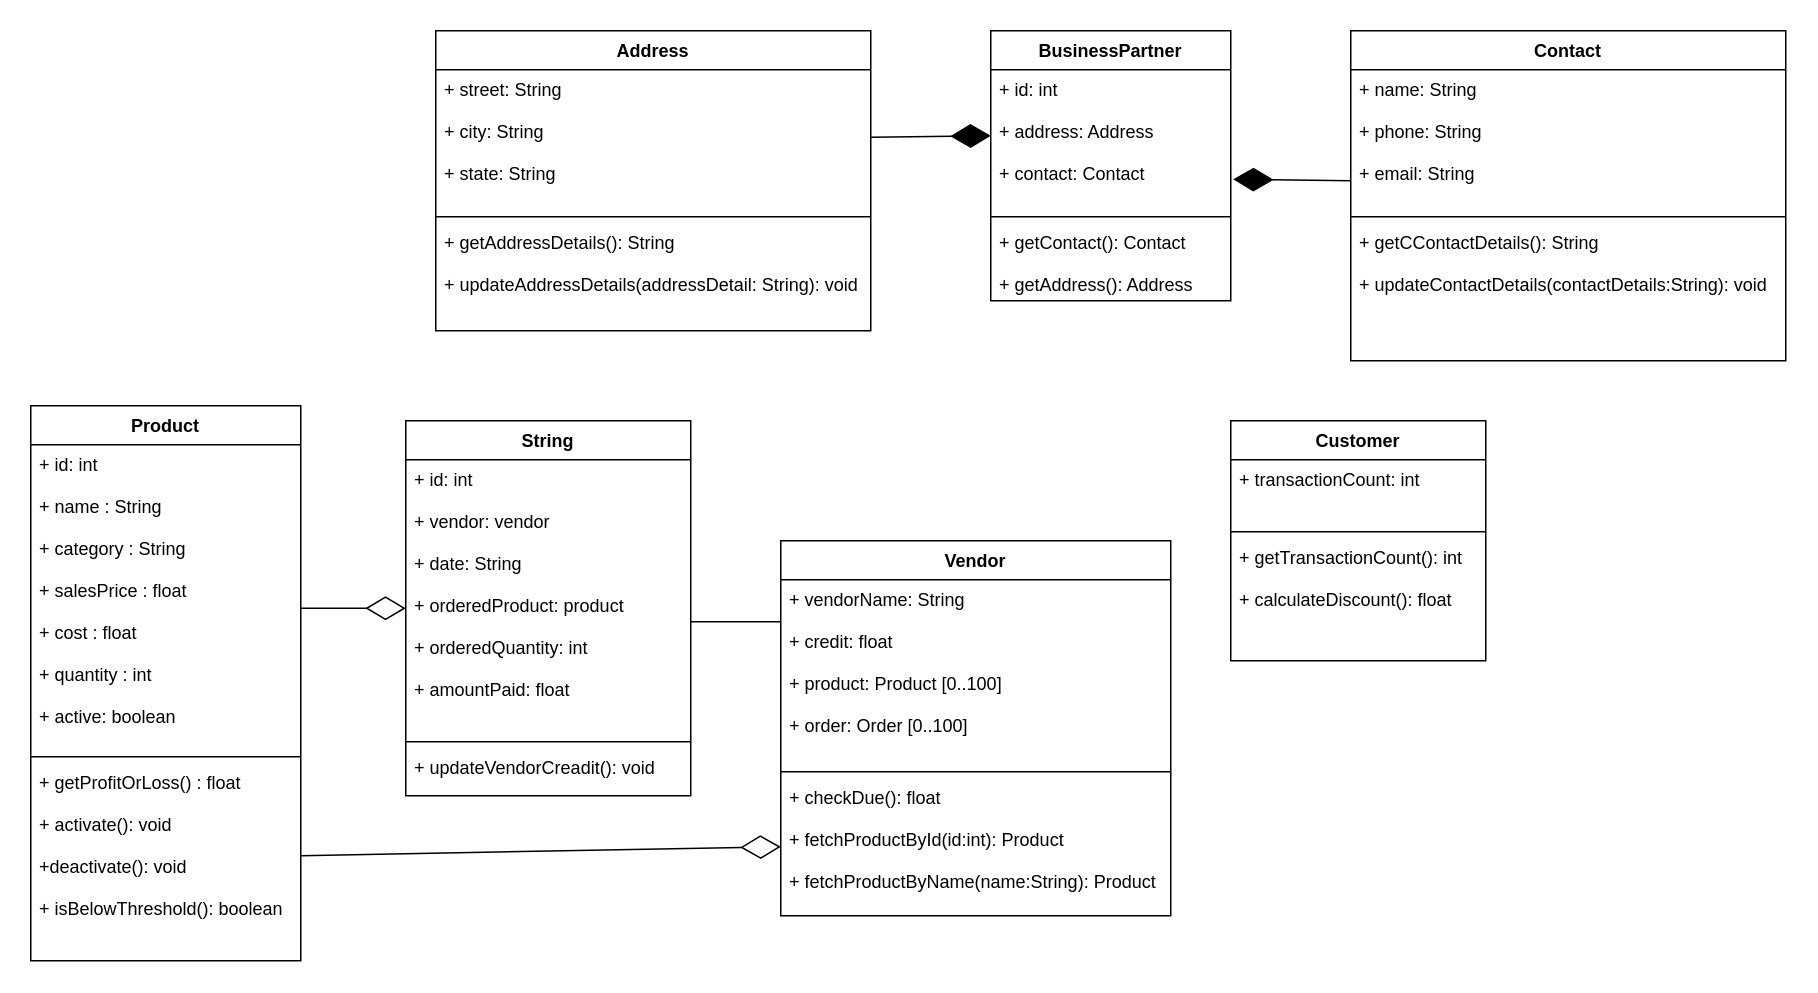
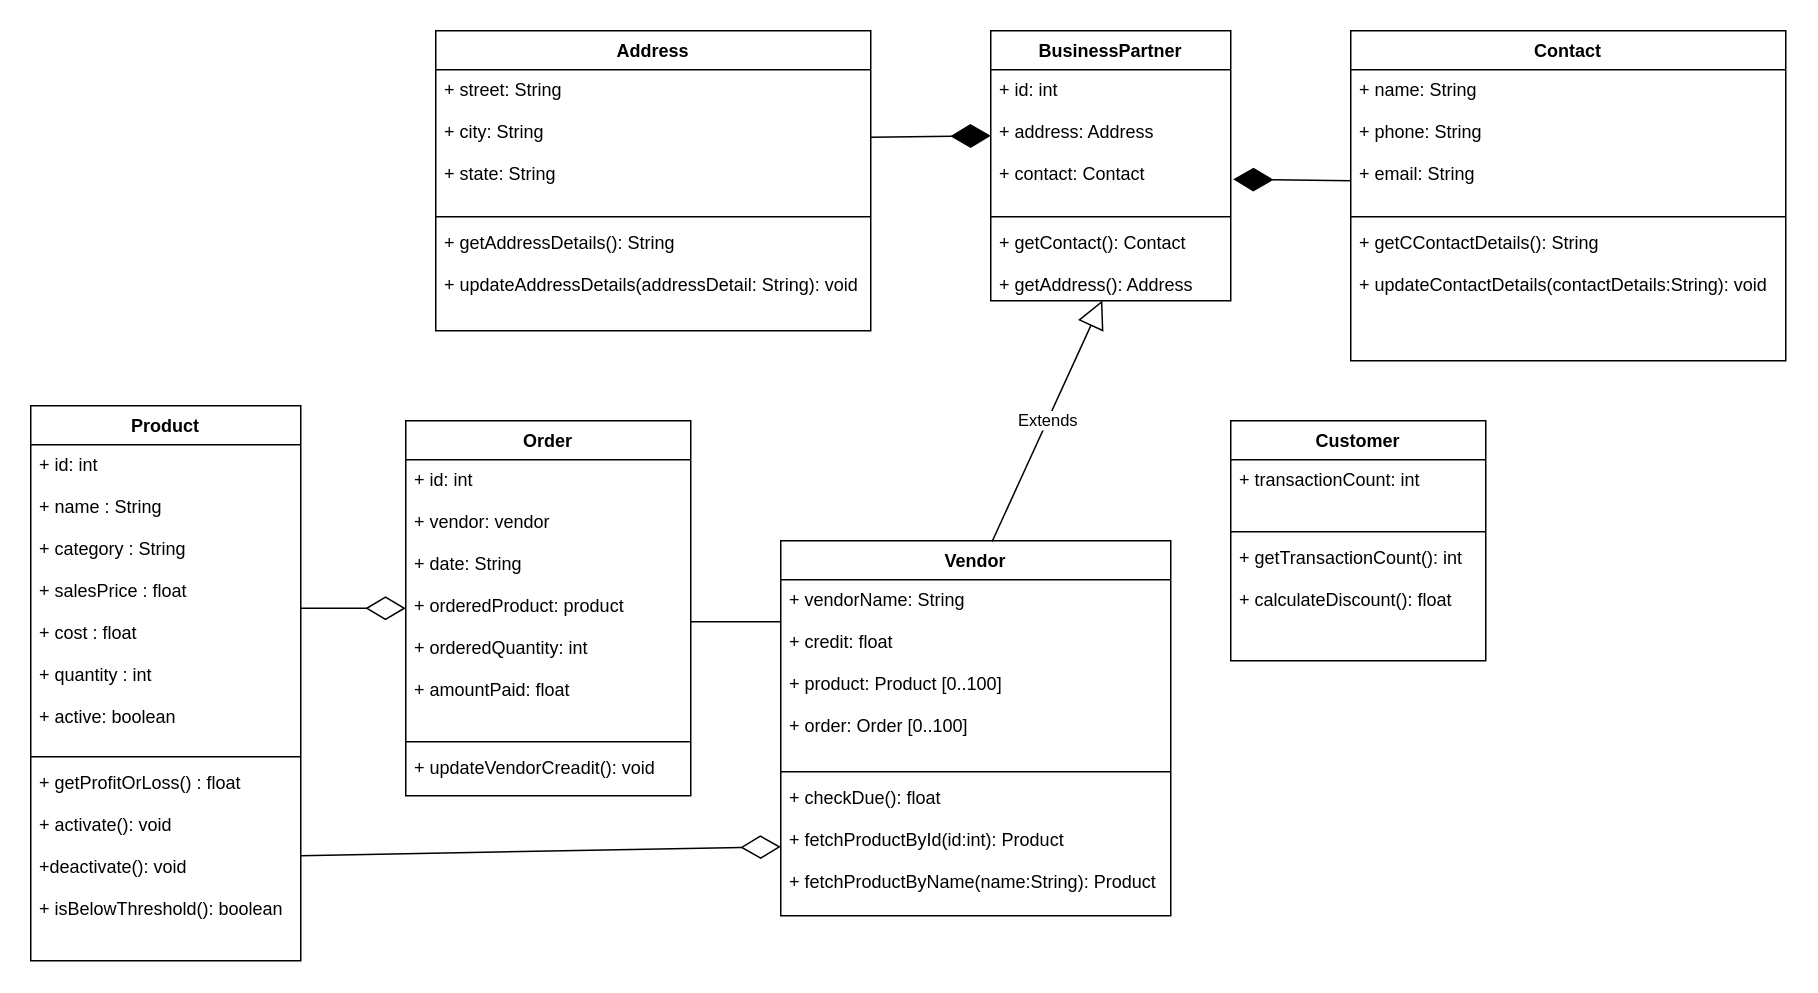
edge "Vendor" -> "+ getContact(): Contact + getAddress(): Address": added, label "Extends"
node "String": label "String" -> "Order"
